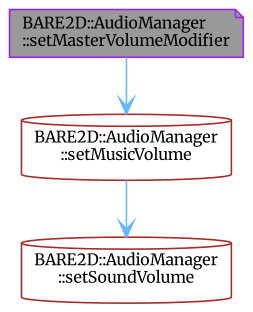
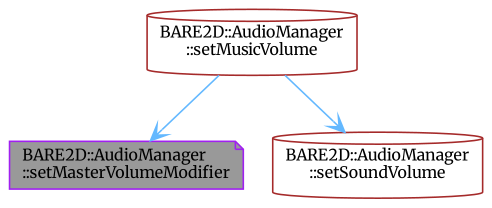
edge "BARE2D::AudioManager ::setMasterVolumeModifier" -> "BARE2D::AudioManager ::setMusicVolume": reversed
